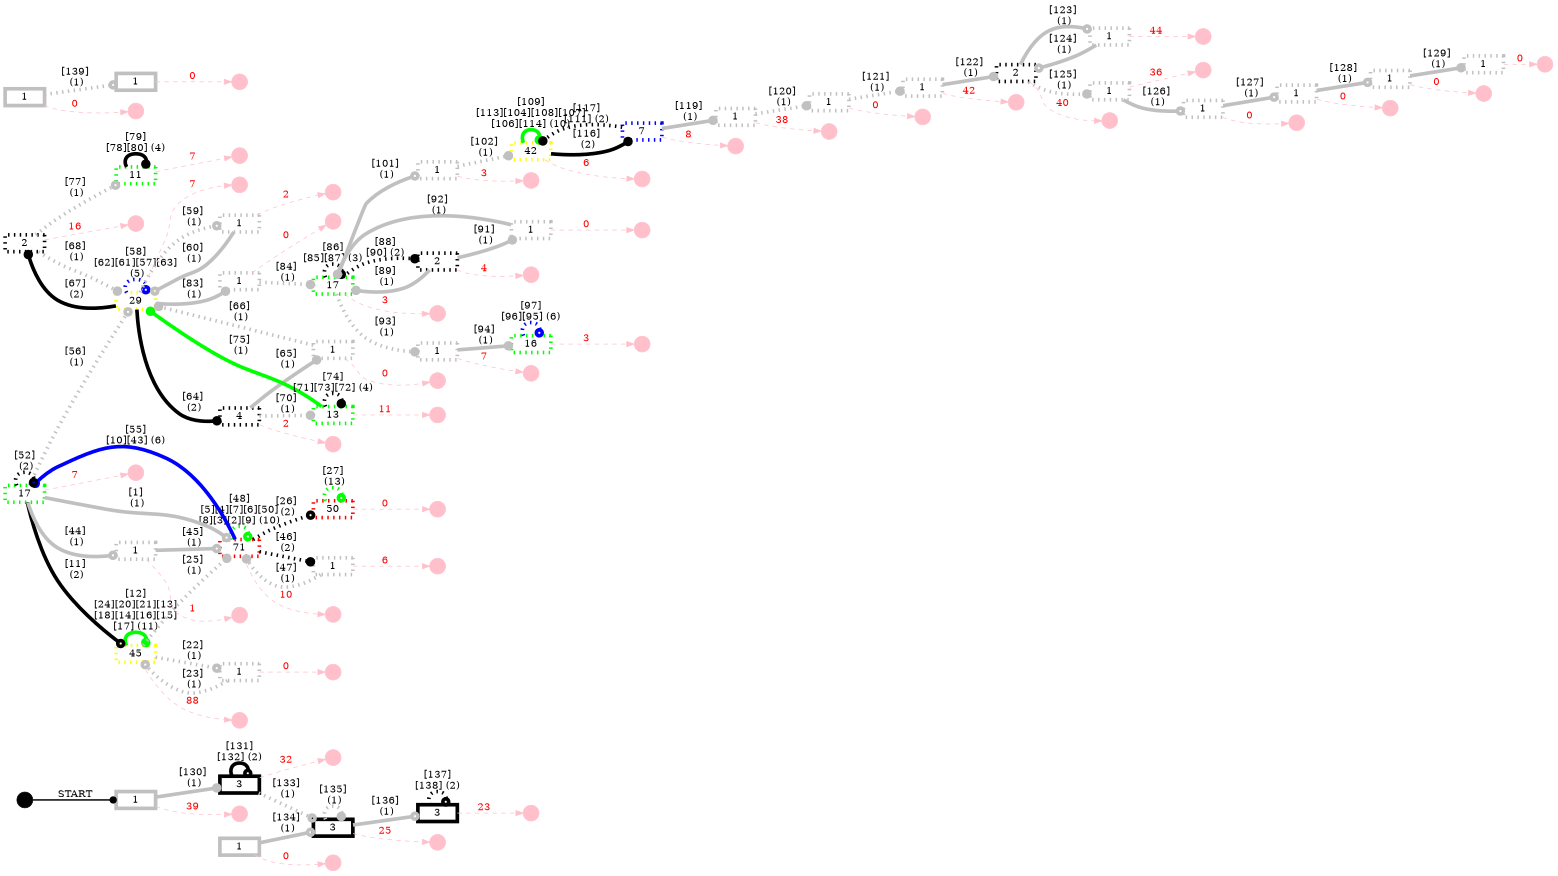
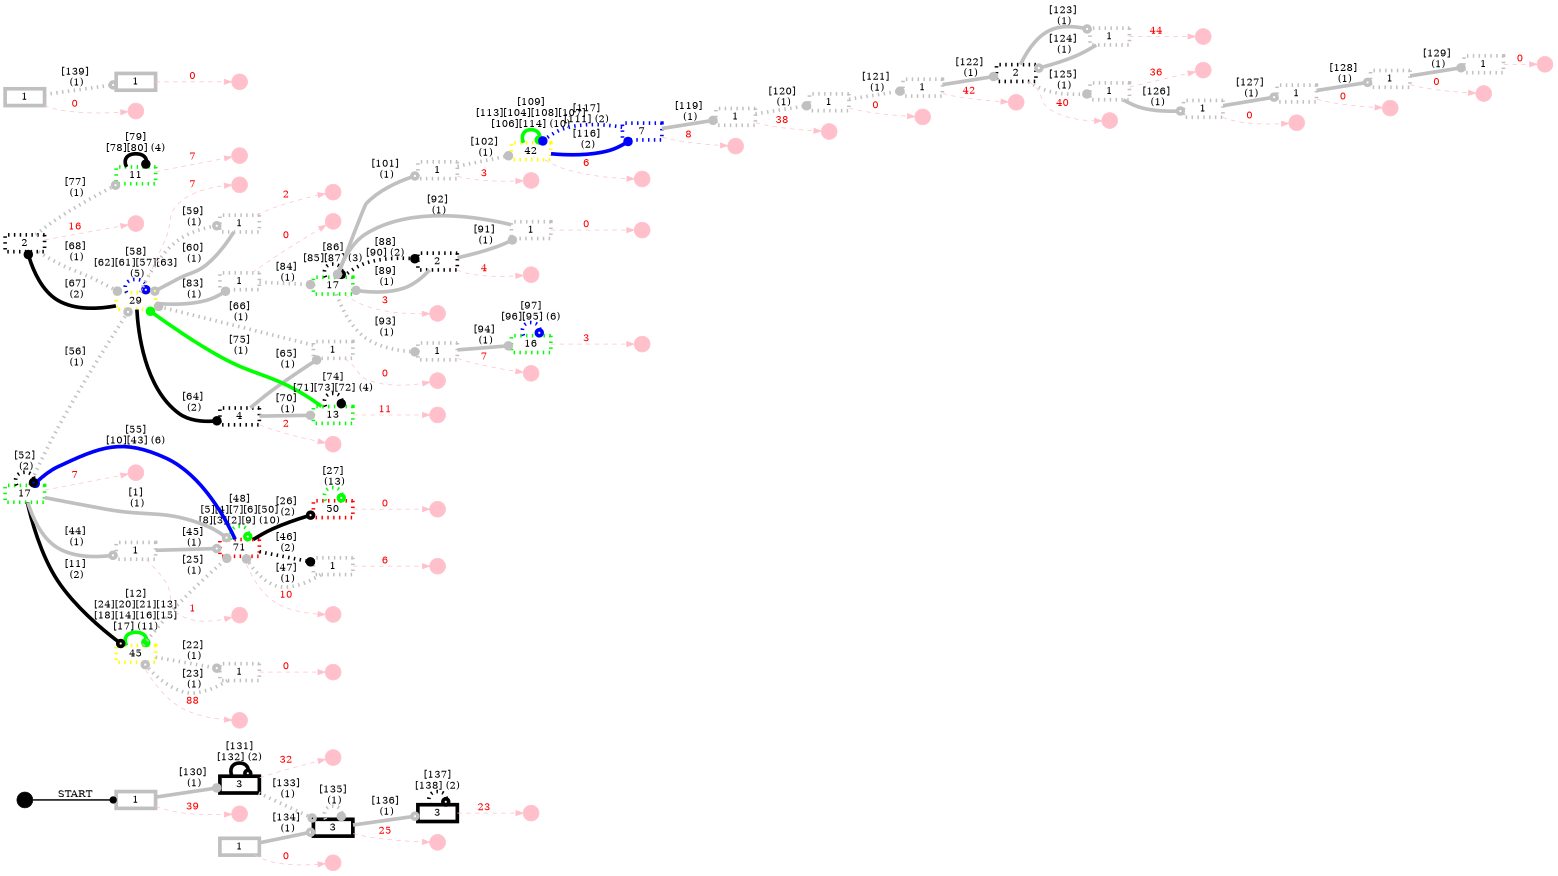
edge "7" -> "42": color black -> blue
edge "42" -> "7": color black -> blue
edge "4" -> "13": style dotted -> bold
edge "71" -> "50": style dotted -> bold
